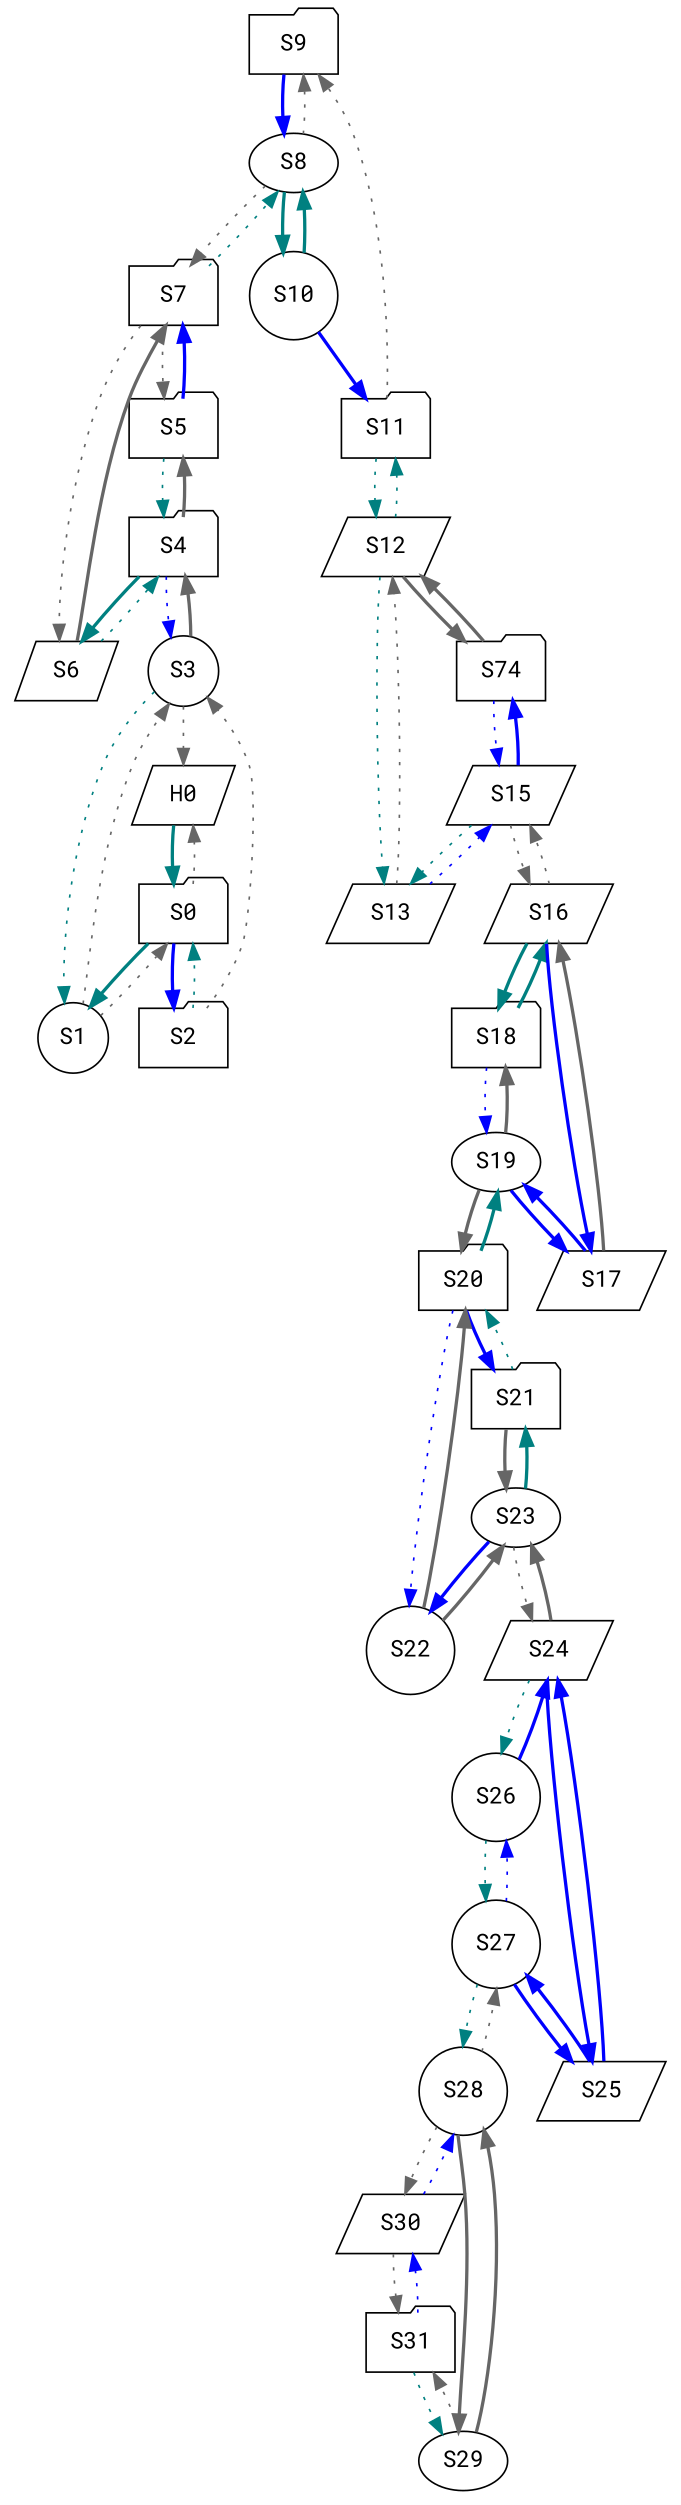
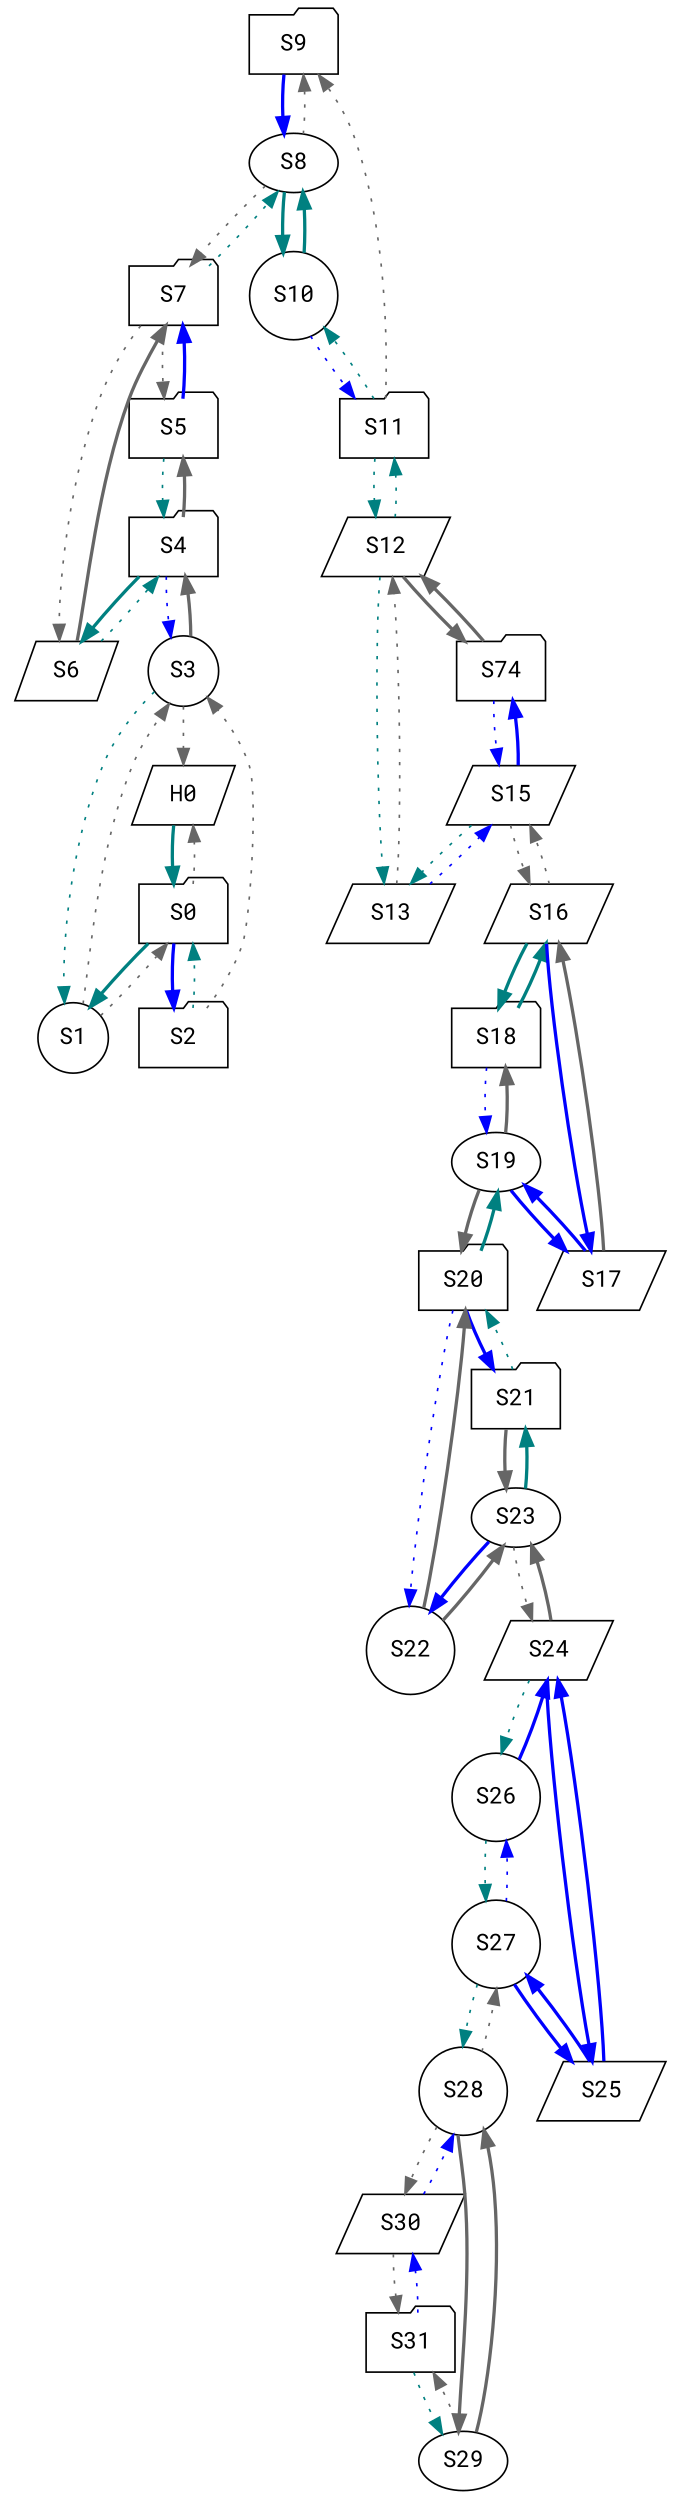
edge "S10" -> "S11": style bold -> dotted
edge "S11" -> "S10": added
